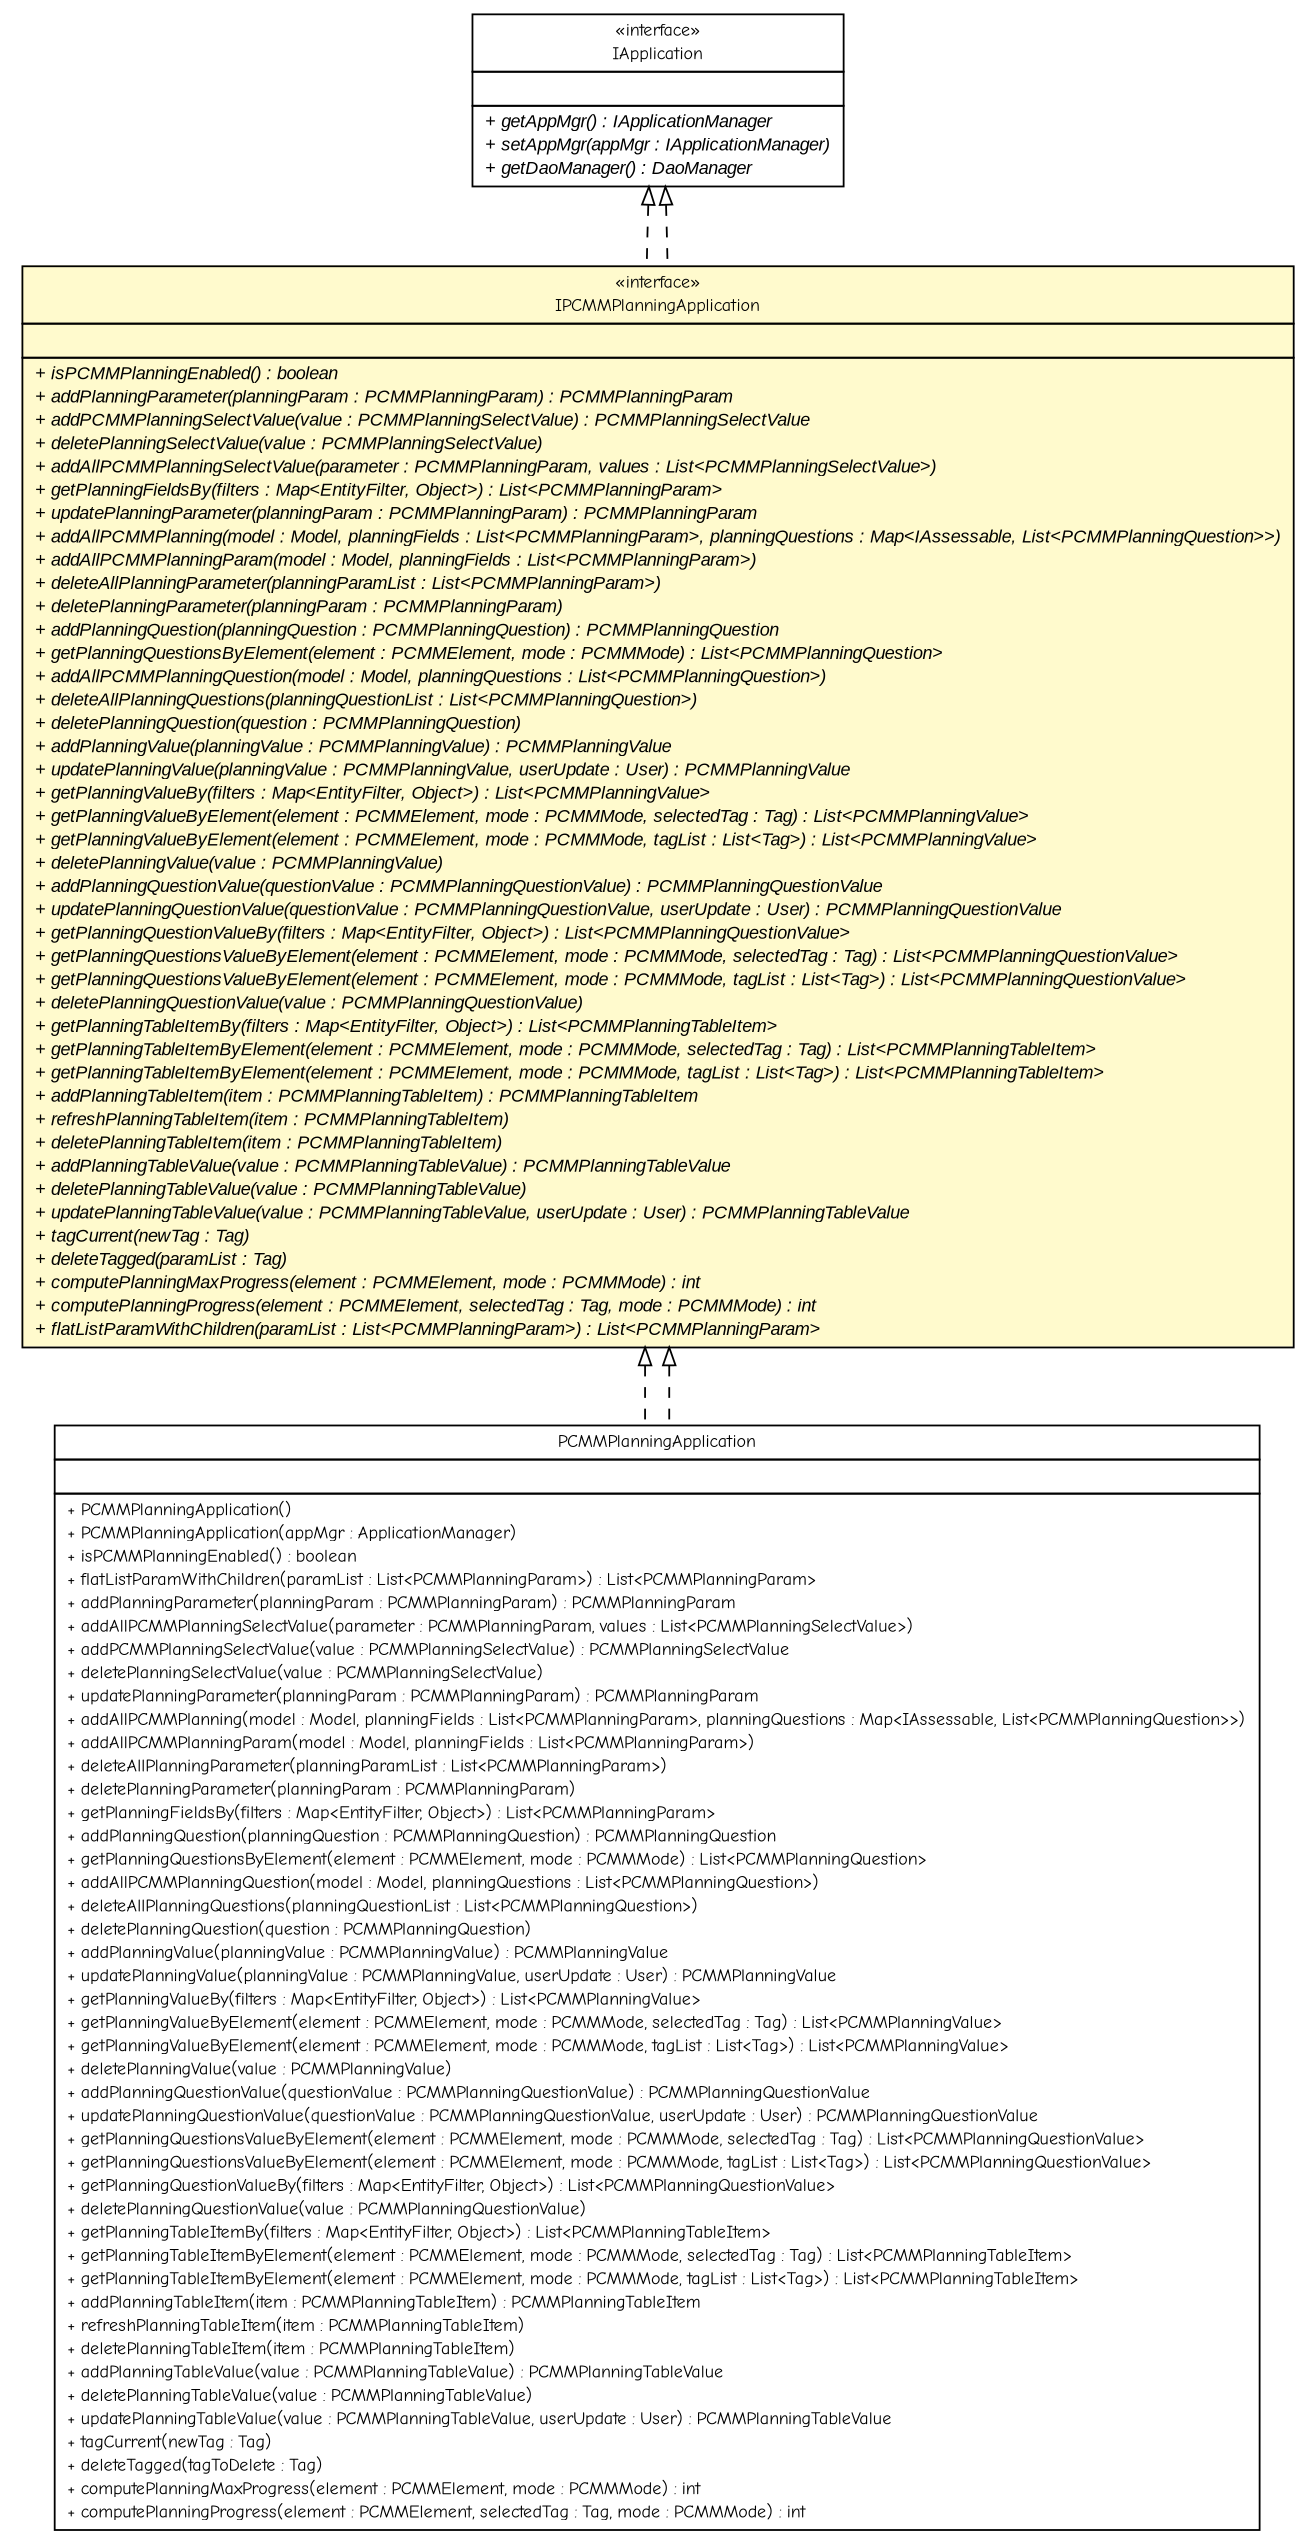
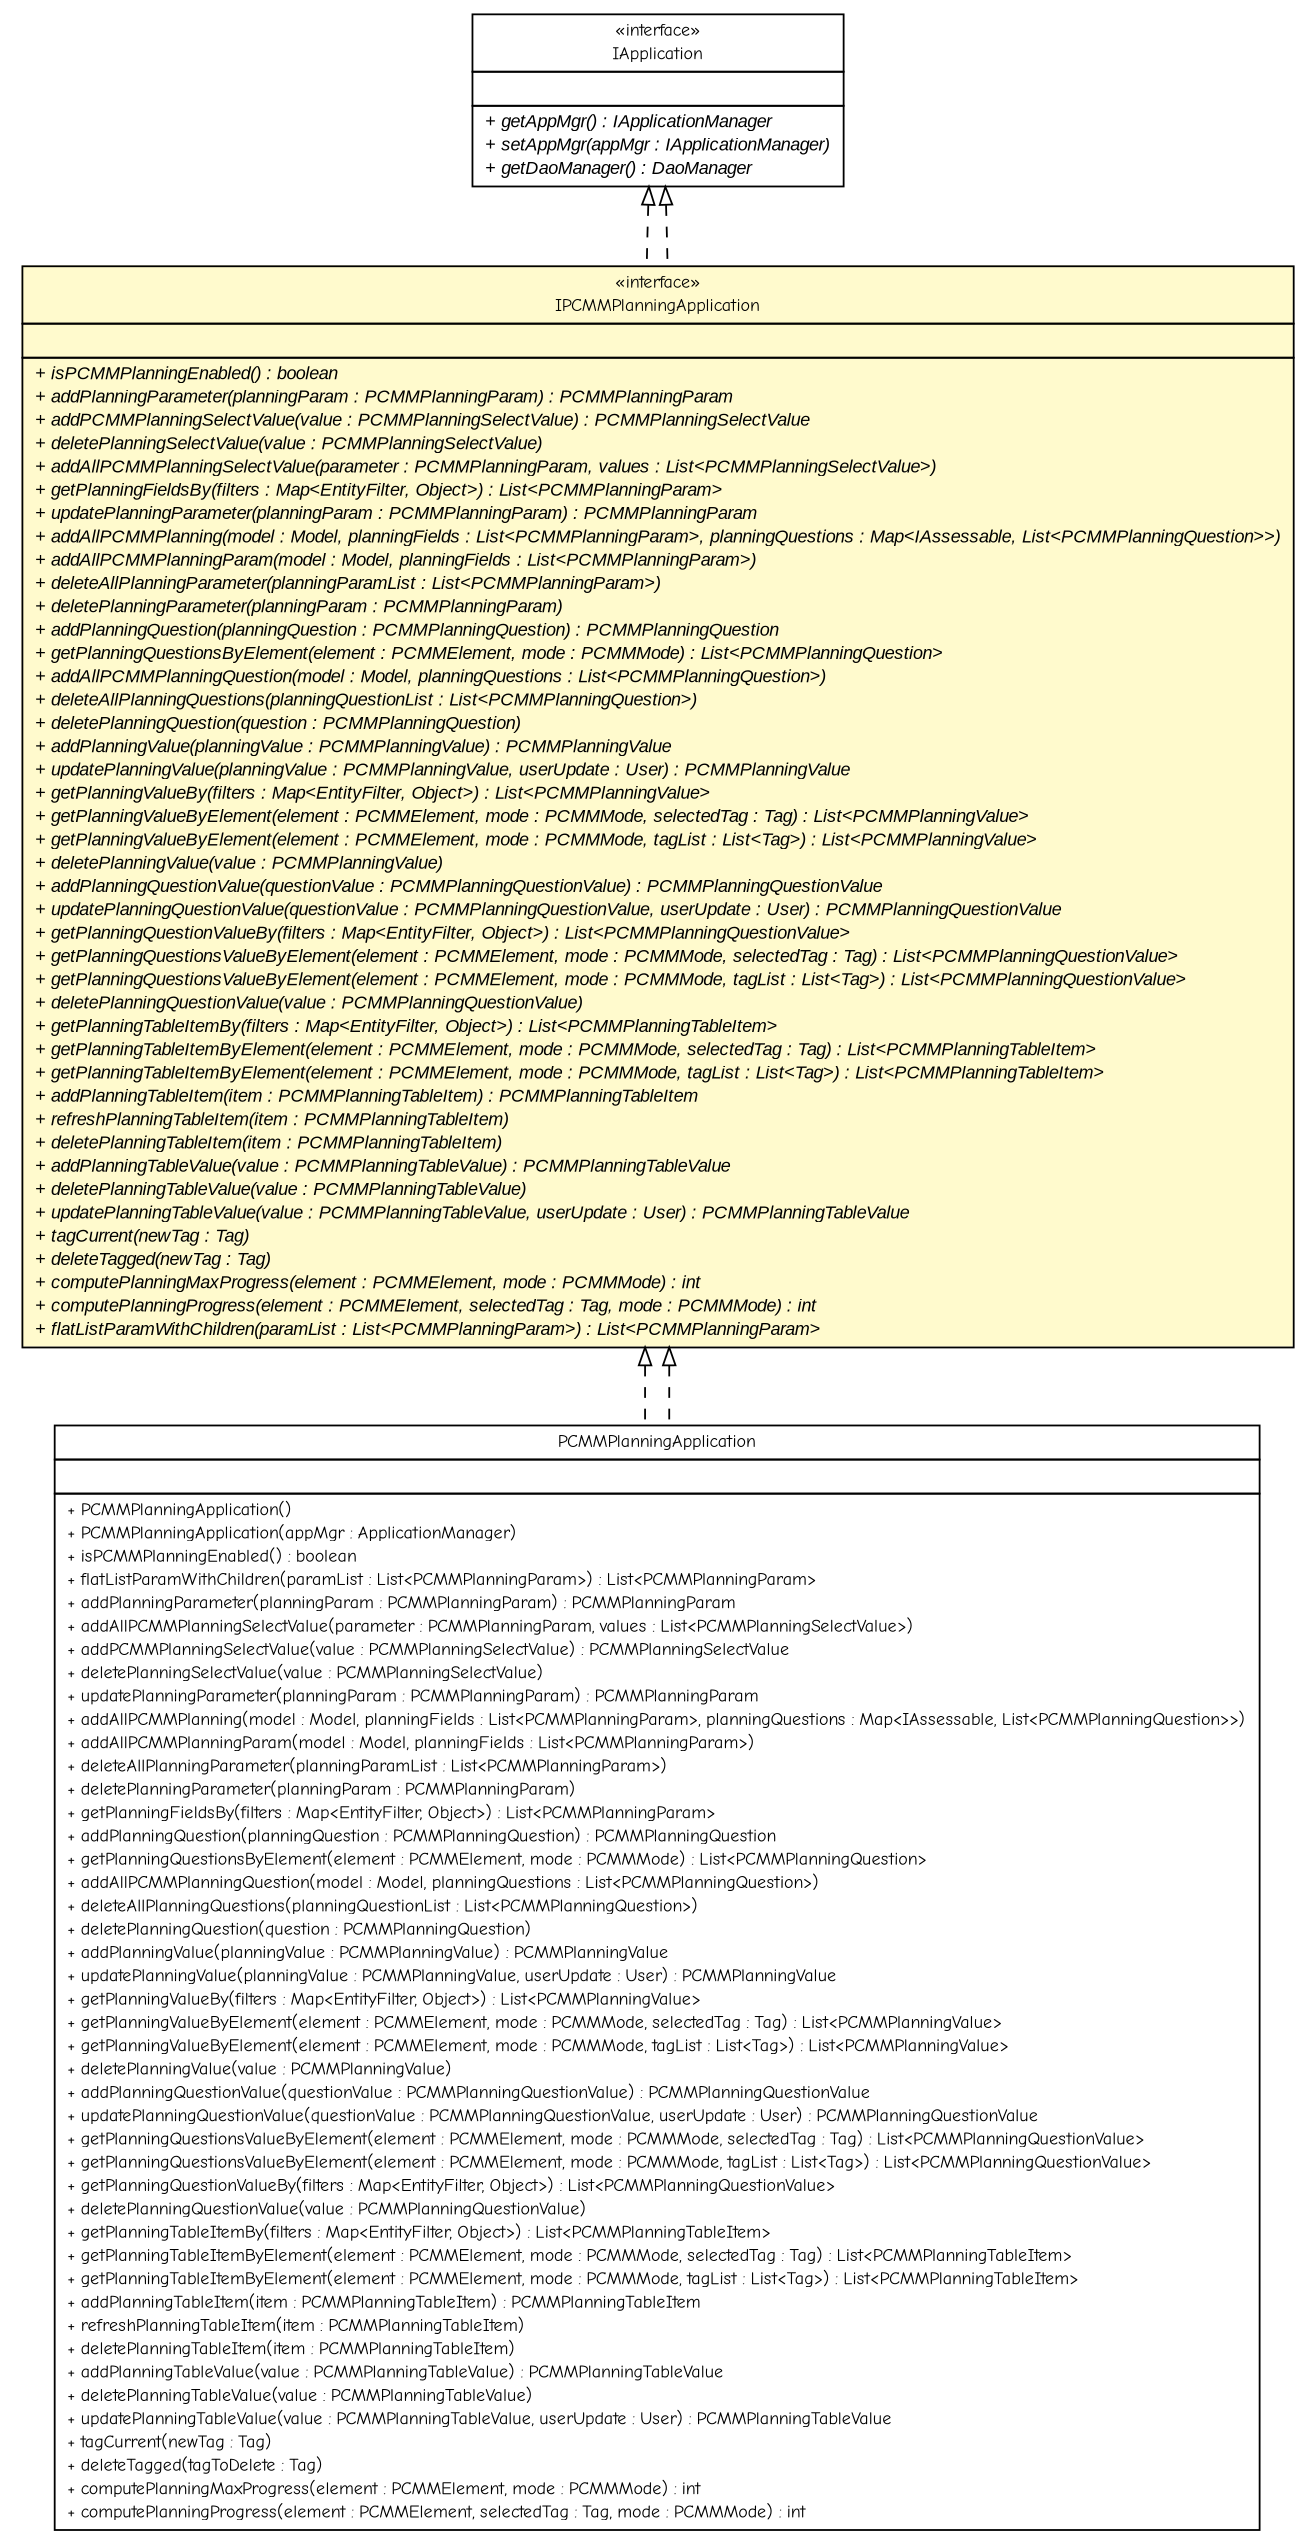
node "IPCMMPlanningApplication": text "+ deleteTagged(paramList : Tag)" -> "+ deleteTagged(newTag : Tag)"
